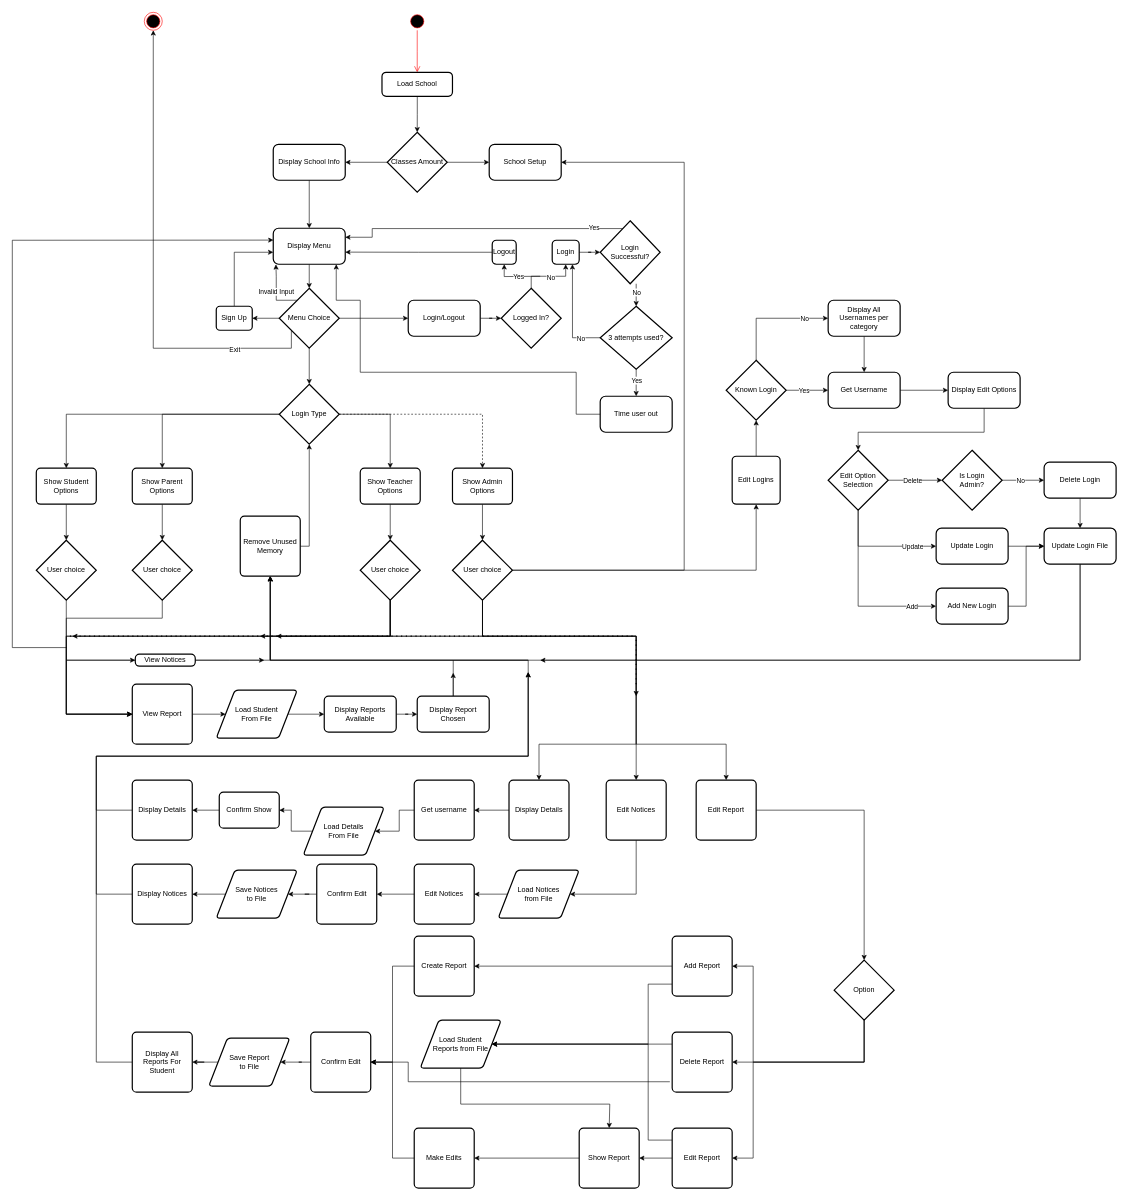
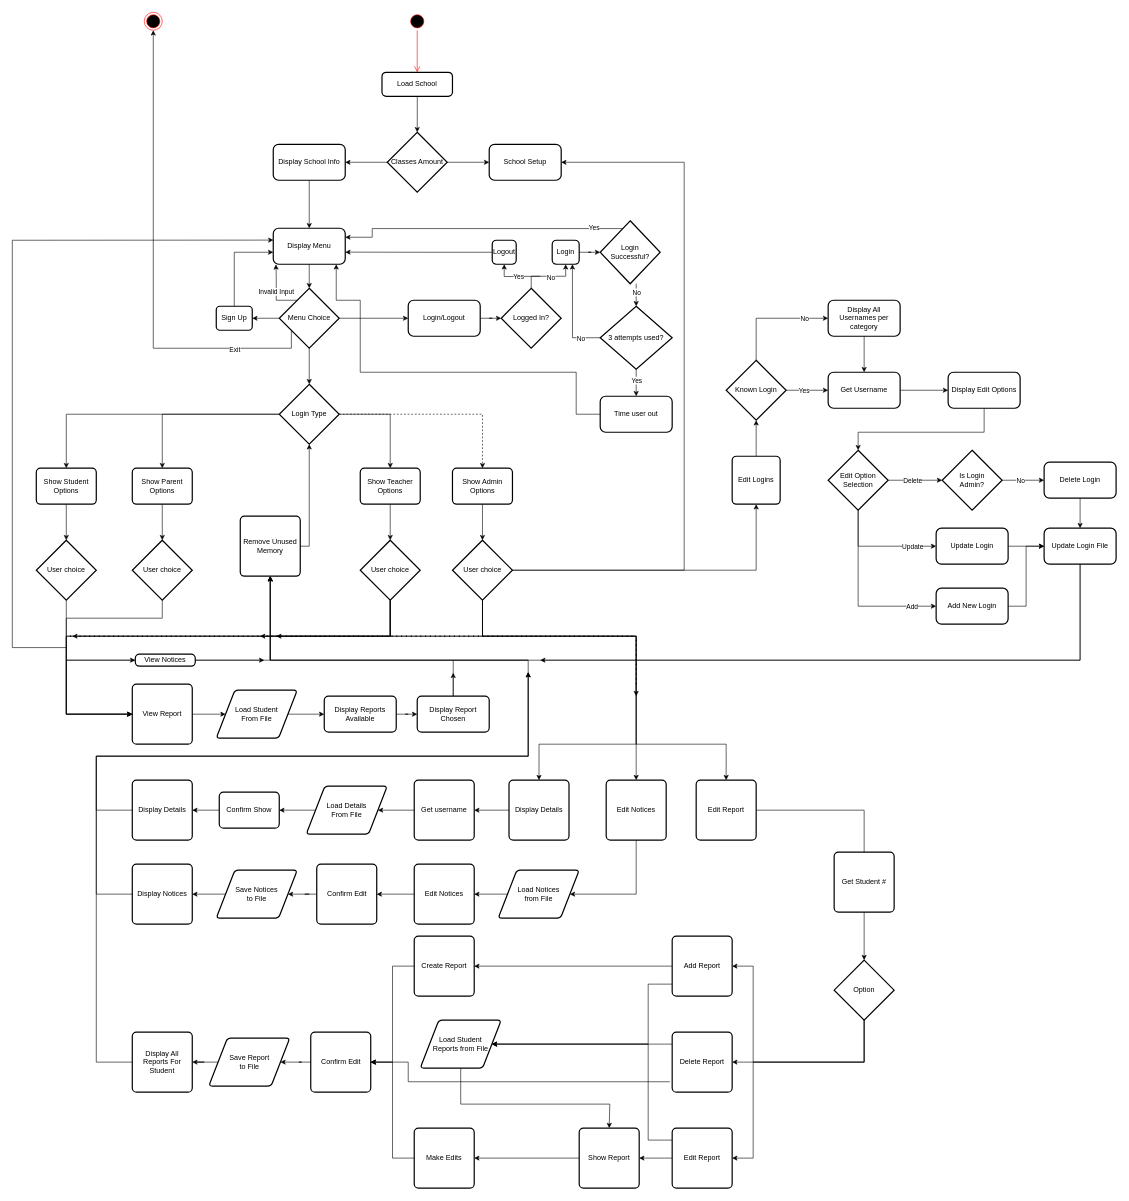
node "Load Details From File": moved (344, 831) -> (347, 810)
node "Get Student #": added
